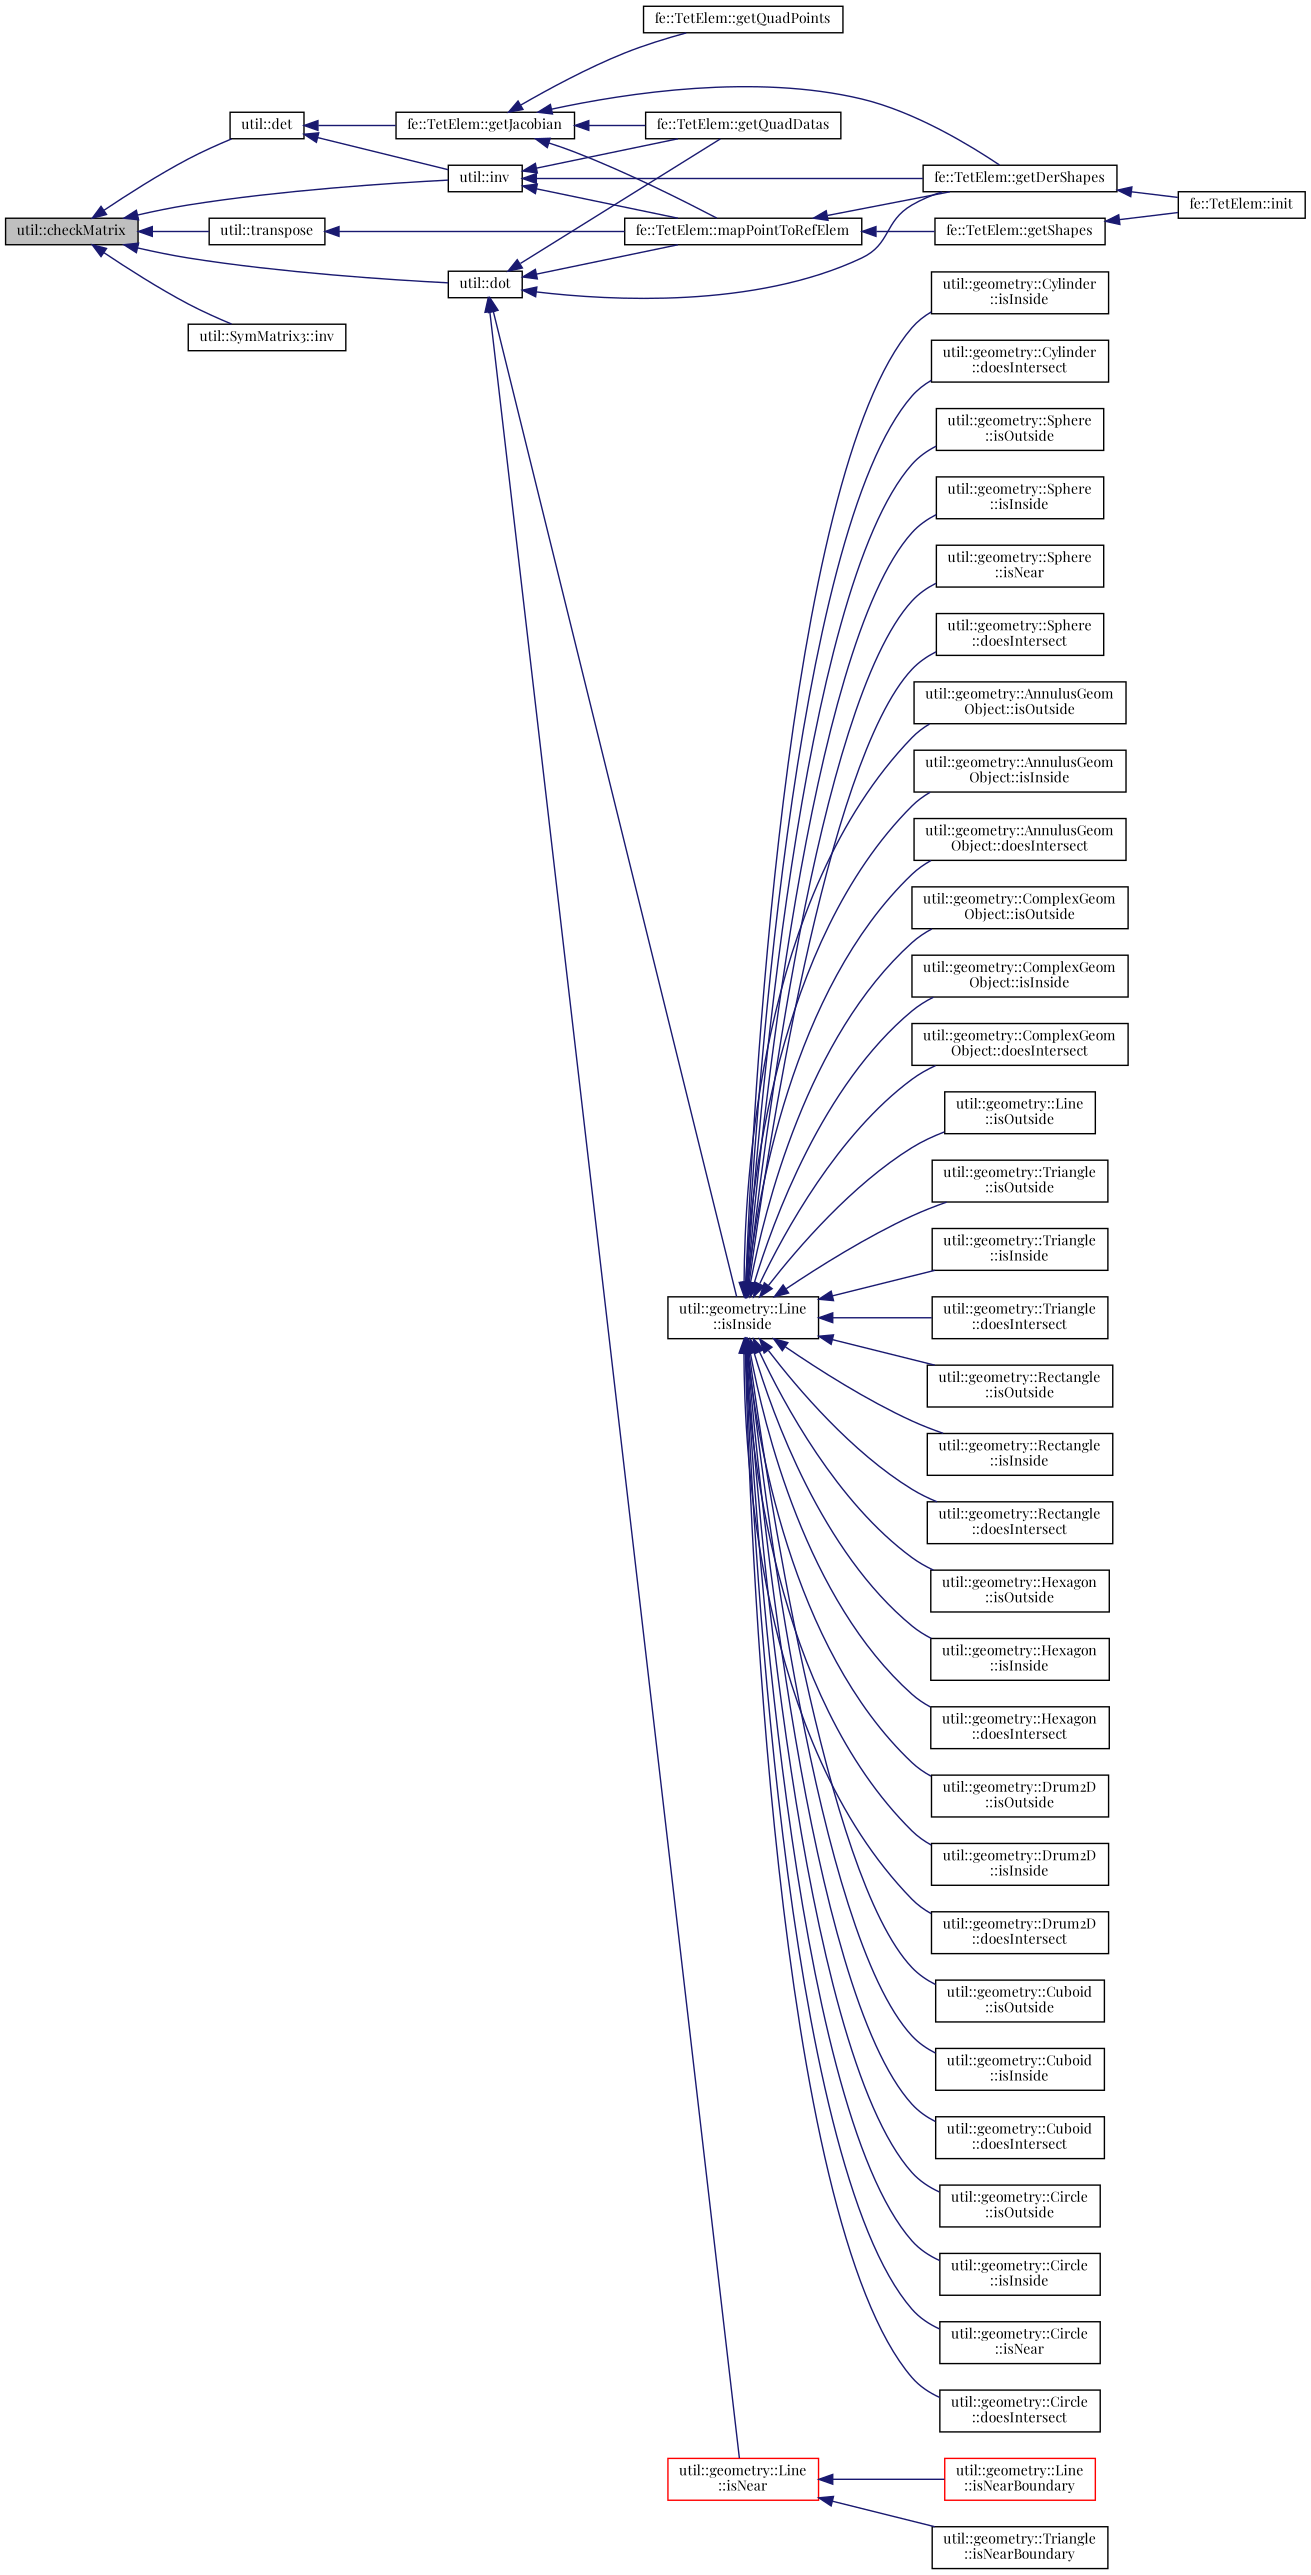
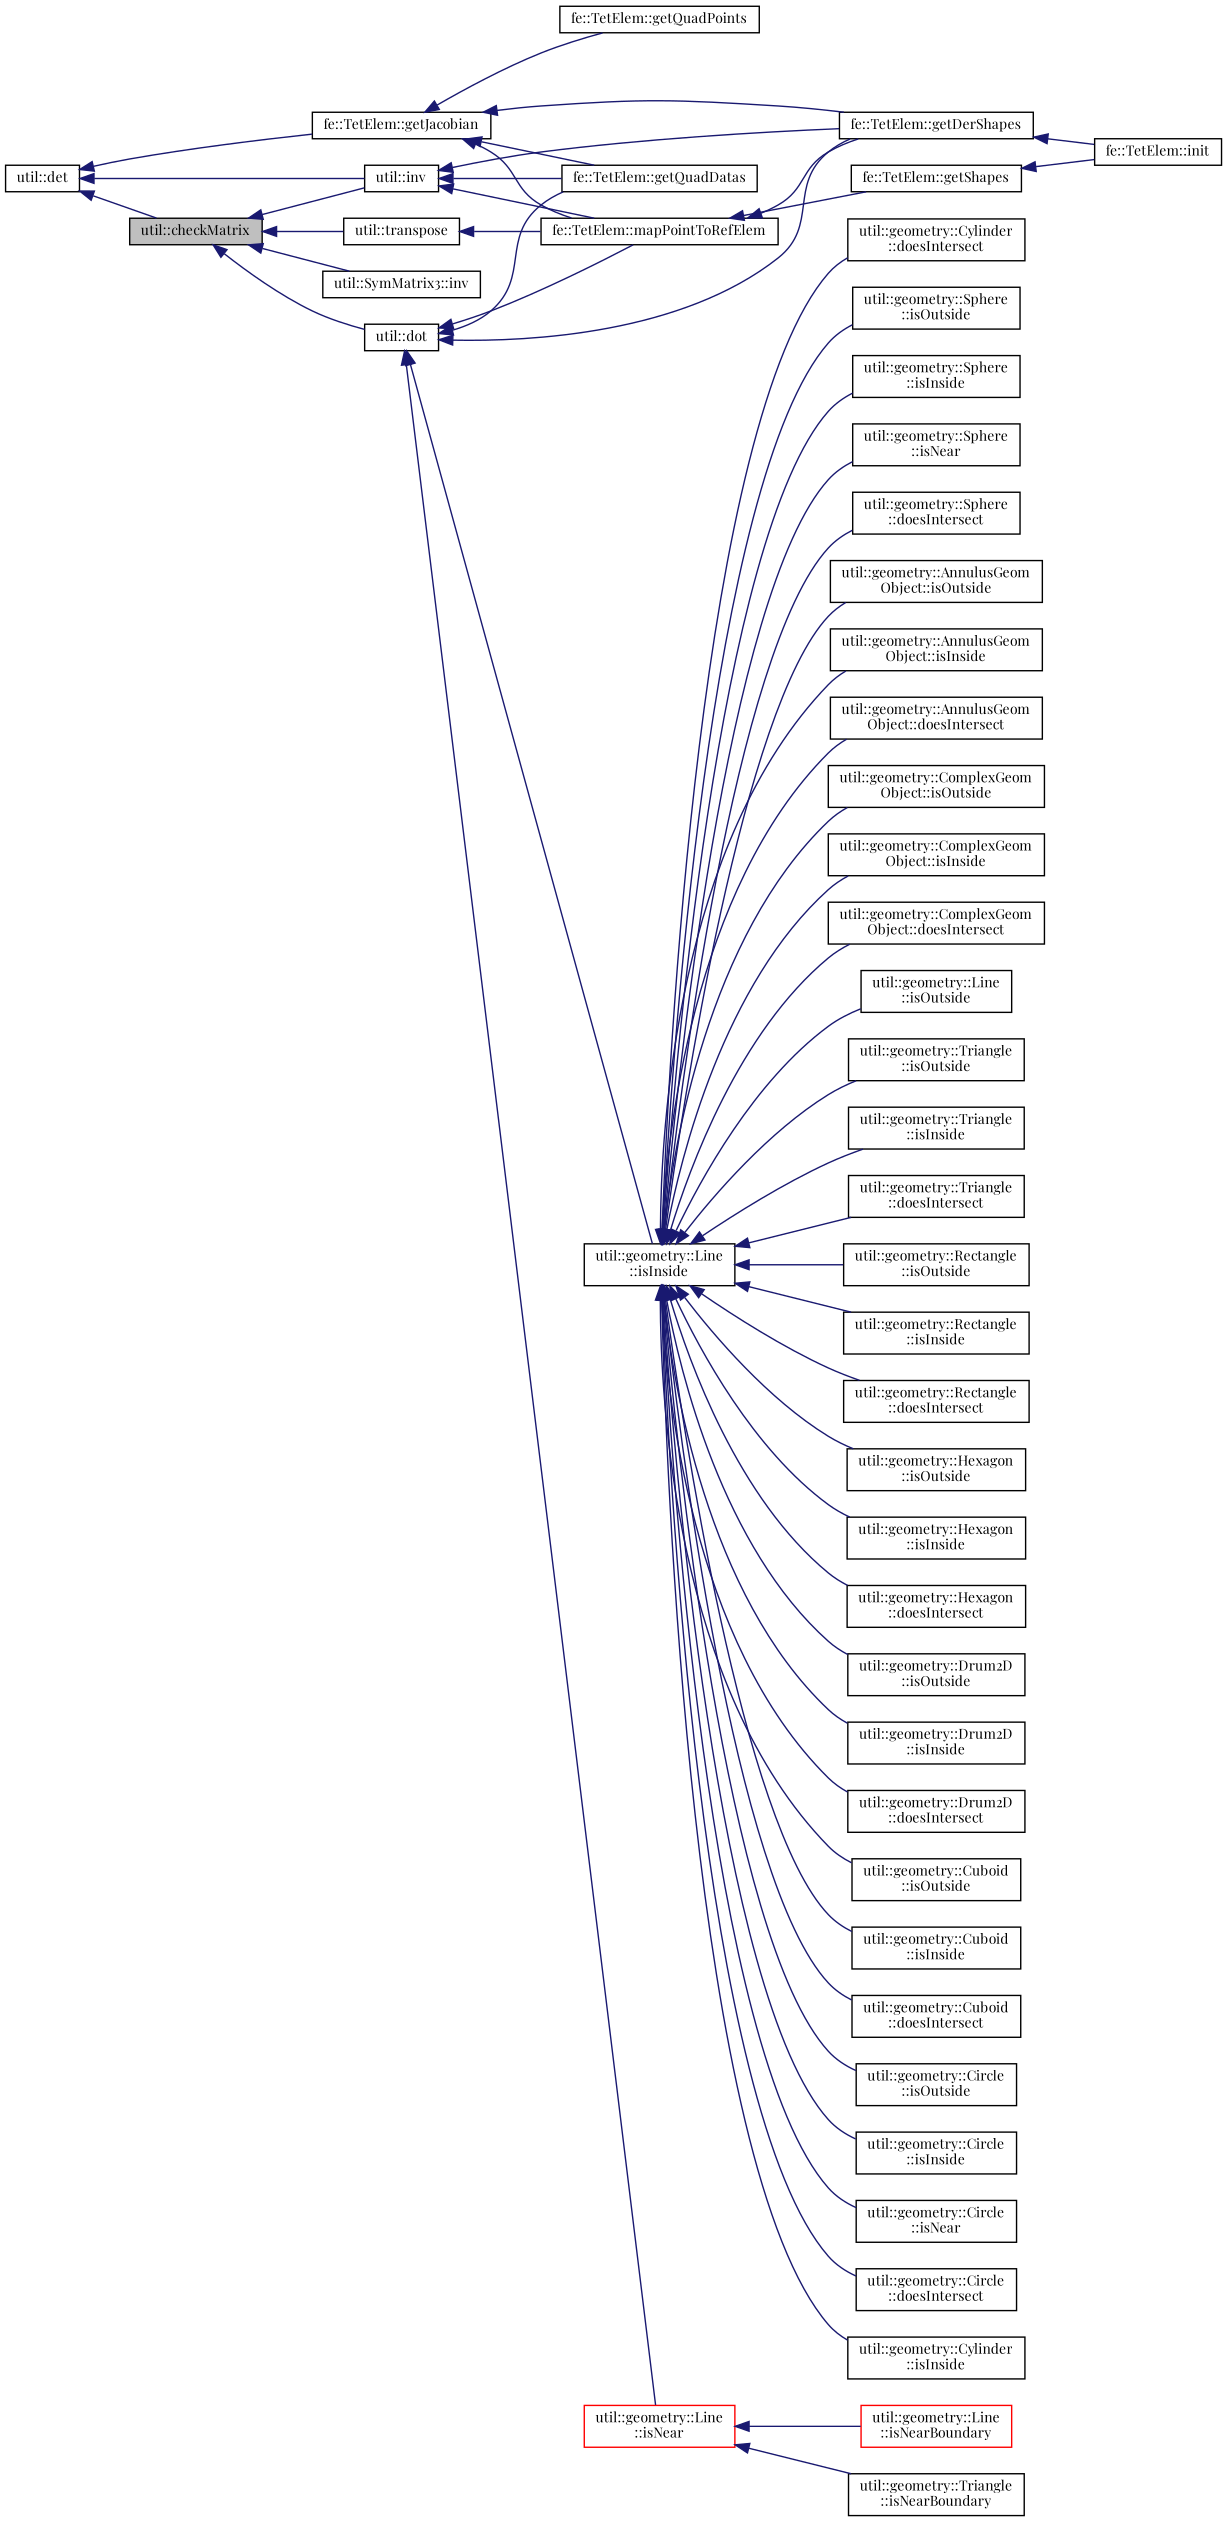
edge "util::det" -> "util::checkMatrix": reversed
